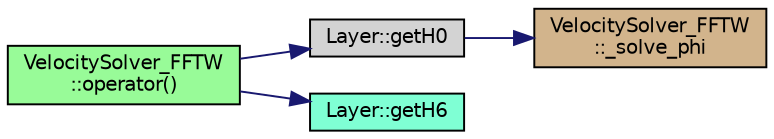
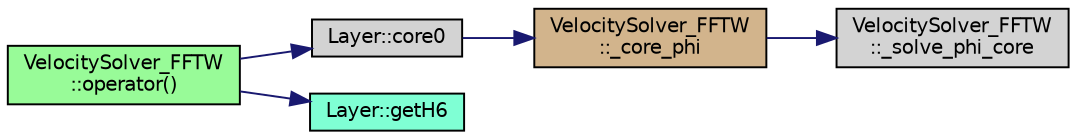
node "Layer::getH0": label "Layer::getH0" -> "Layer::core0"
node "VelocitySolver_FFTW ::_solve_phi": label "VelocitySolver_FFTW ::_solve_phi" -> "VelocitySolver_FFTW ::_core_phi"
node "VelocitySolver_FFTW ::_solve_phi_core": added
